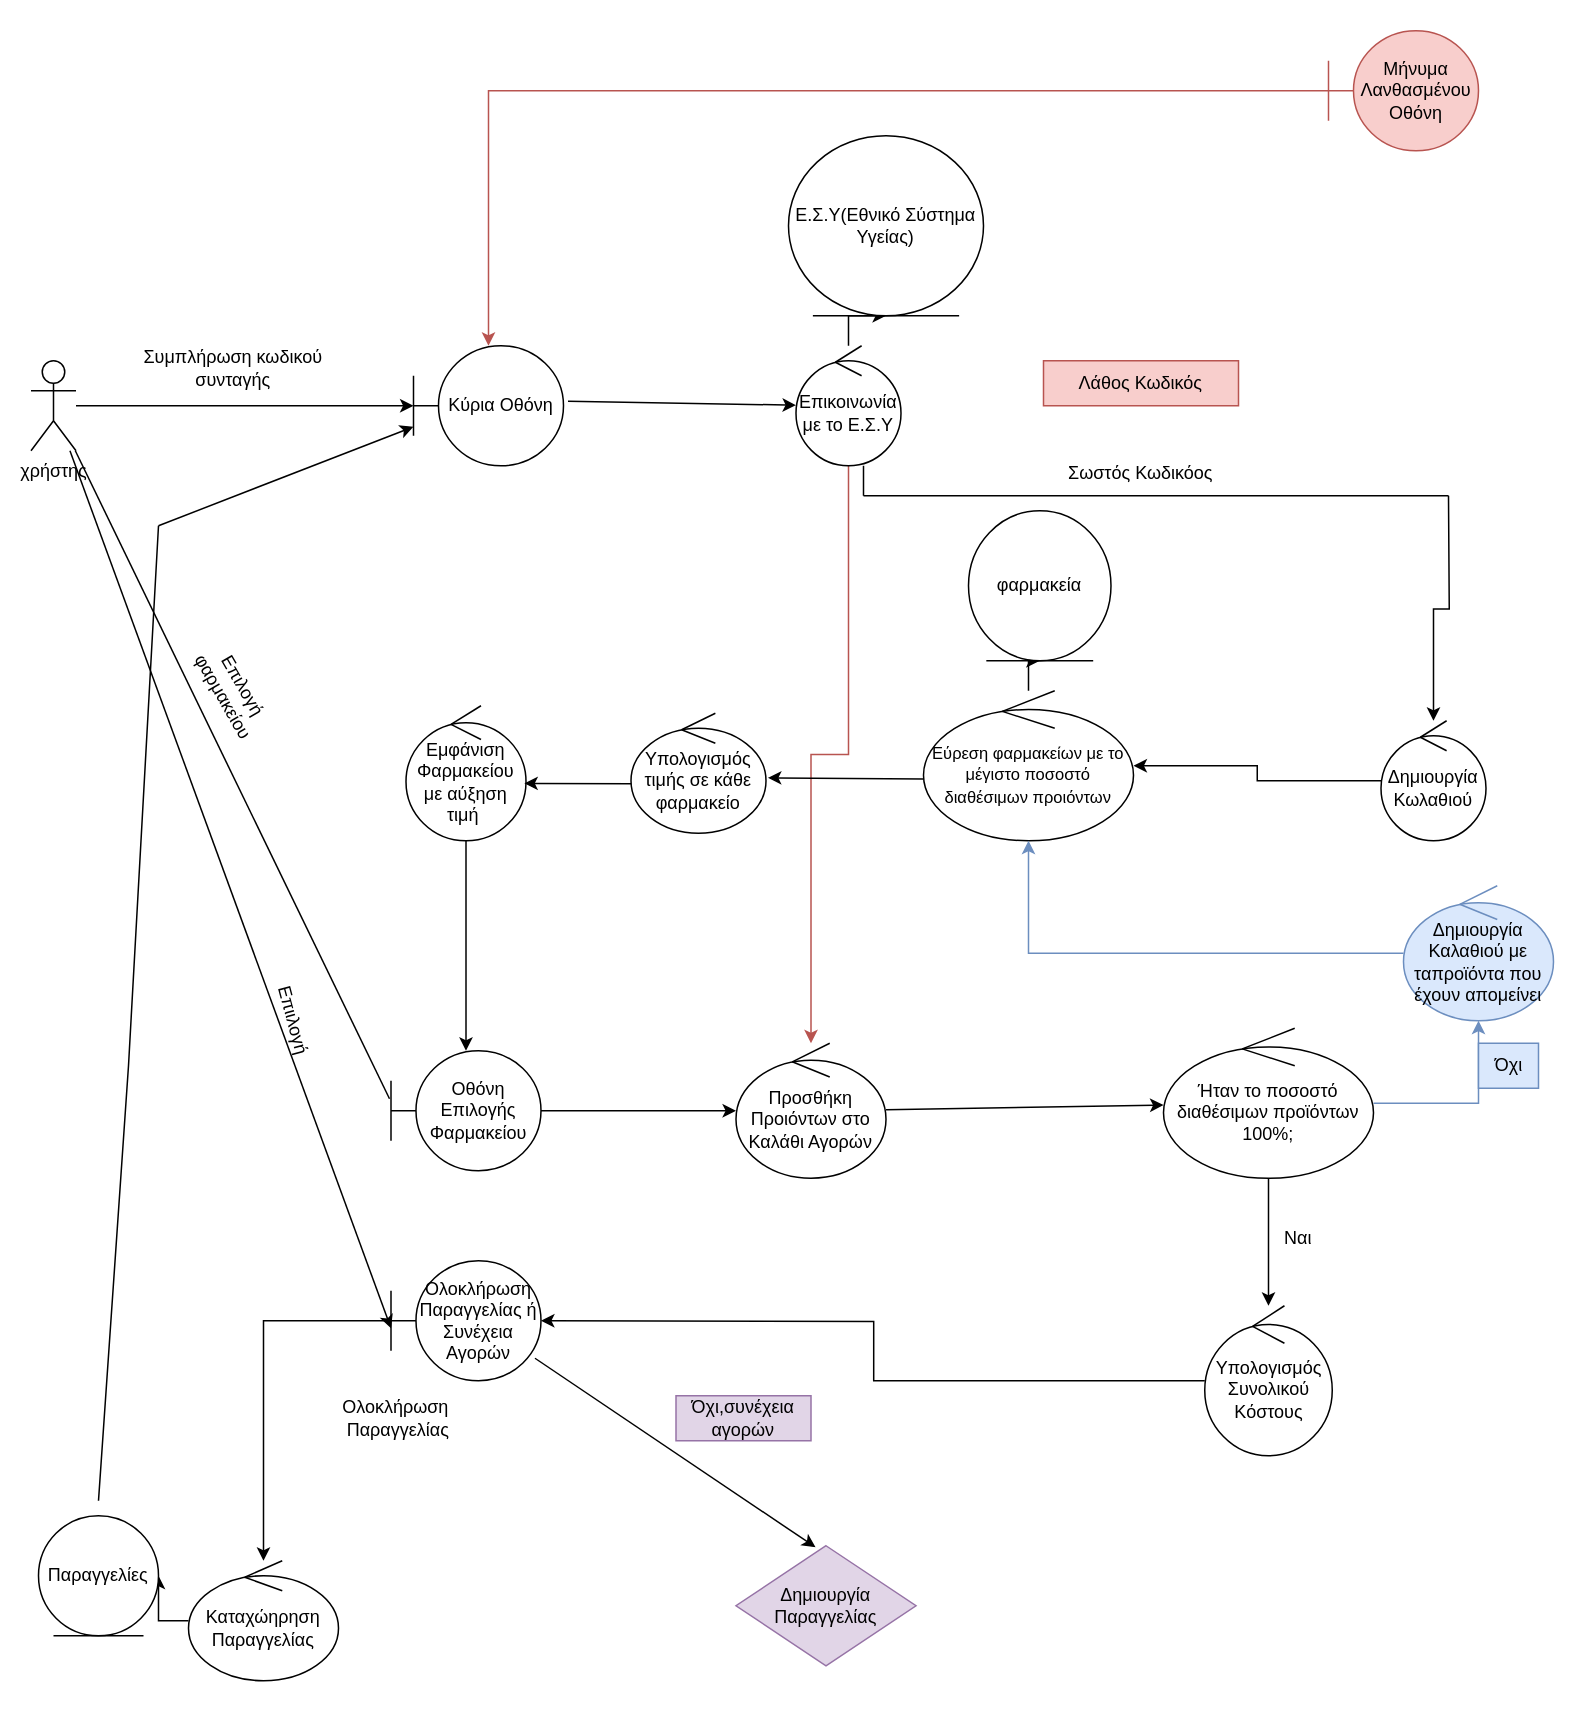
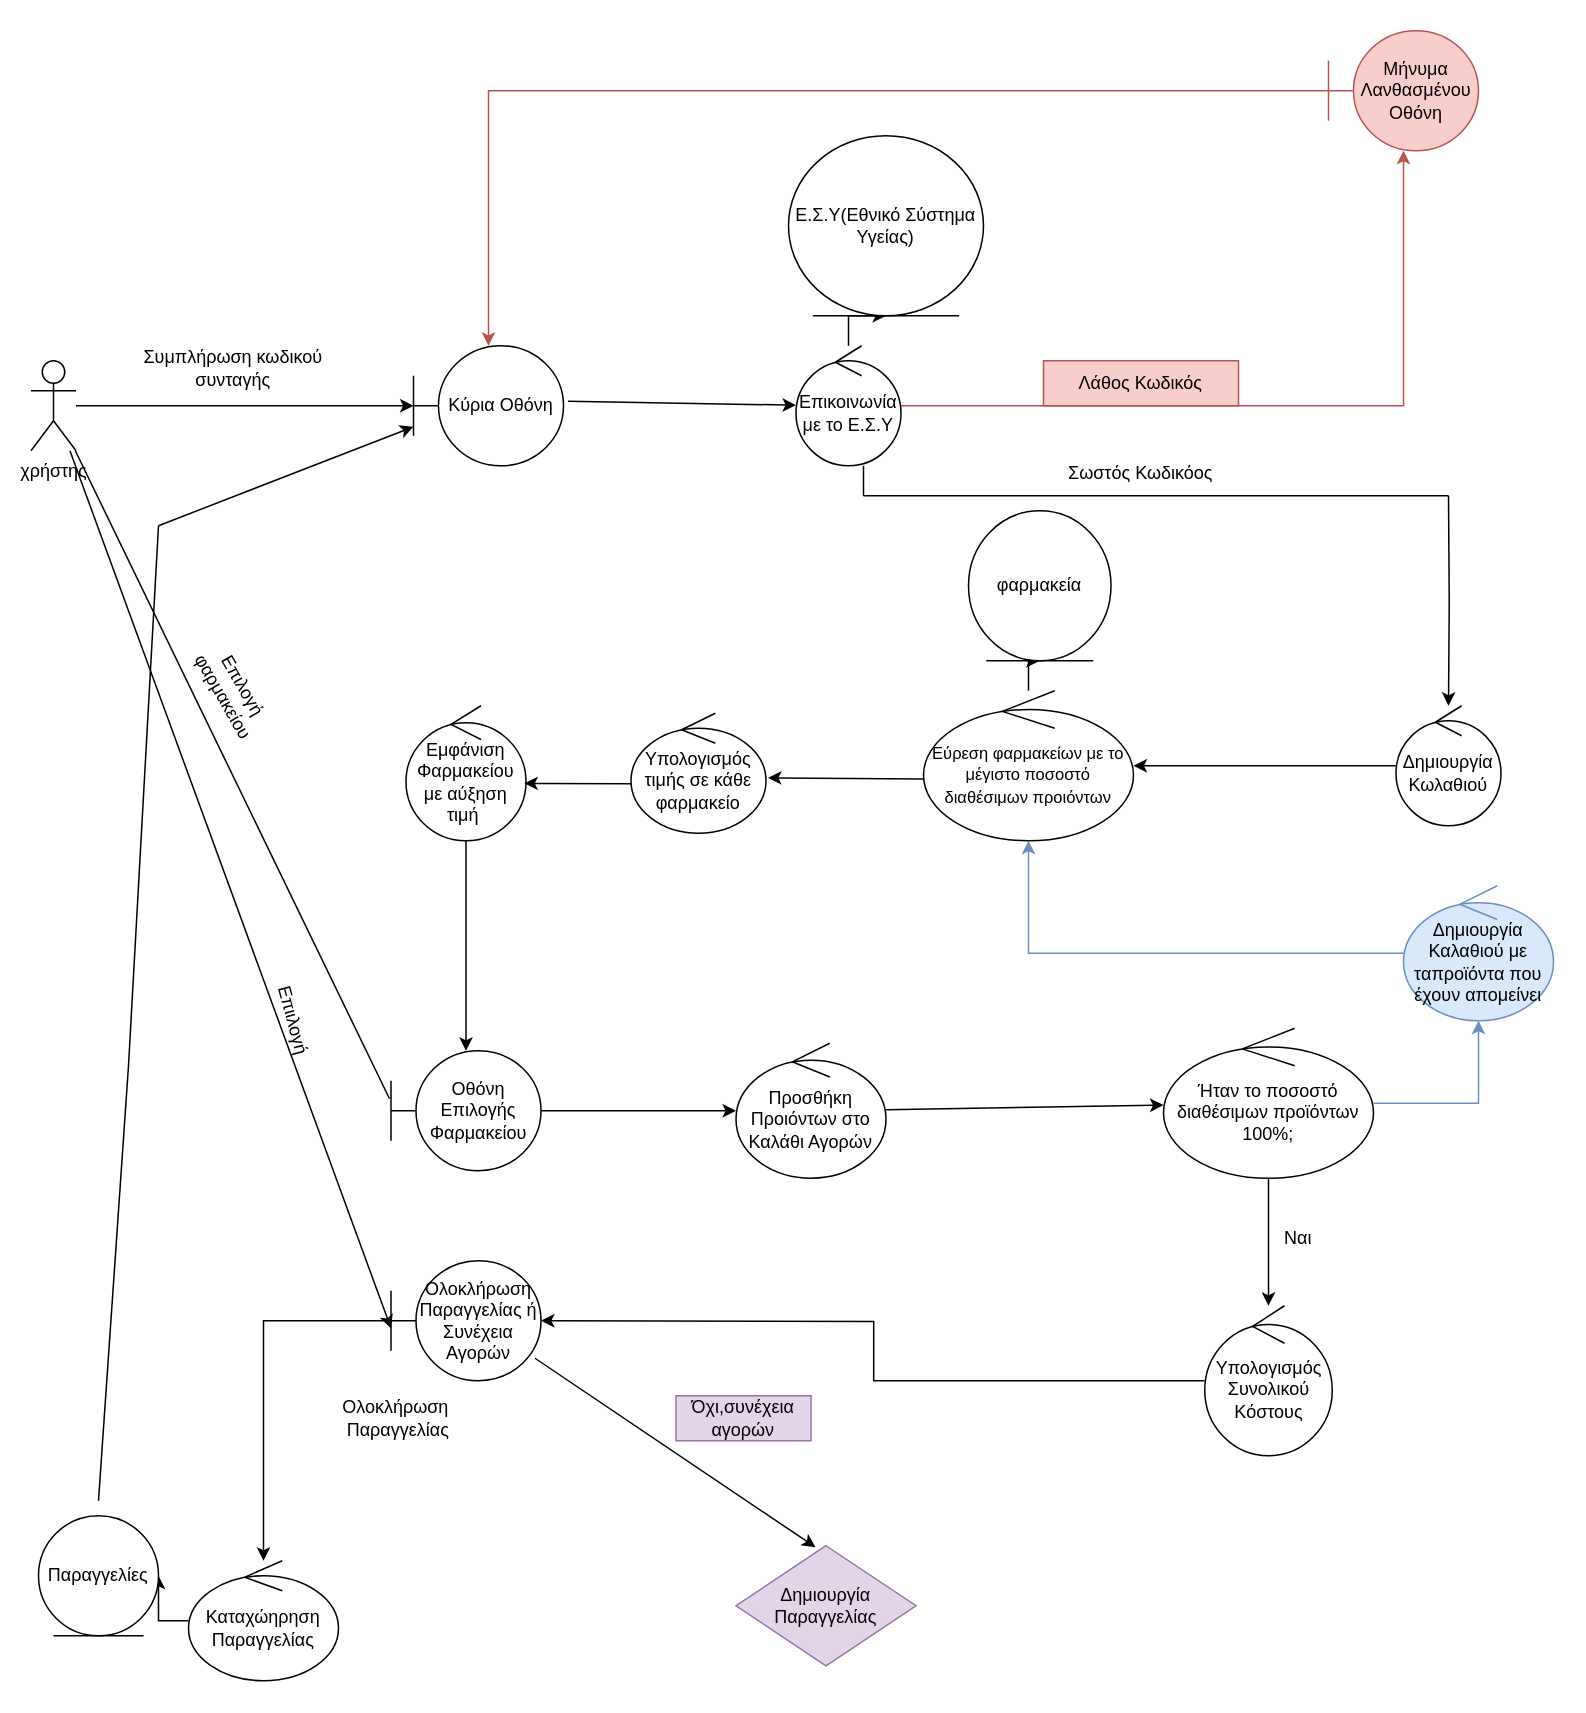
edge "Επικοινωνία με το E.Σ.Υ" -> "Προσθήκη Προιόντων στο Καλάθι Αγορών": now "Επικοινωνία με το E.Σ.Υ" -> "Mήνυμα Λανθασμένου Οθόνη"
node "Δημιουργία Κωλαθιού": moved (1433, 781) -> (1448, 766)
node "Όχι": removed
